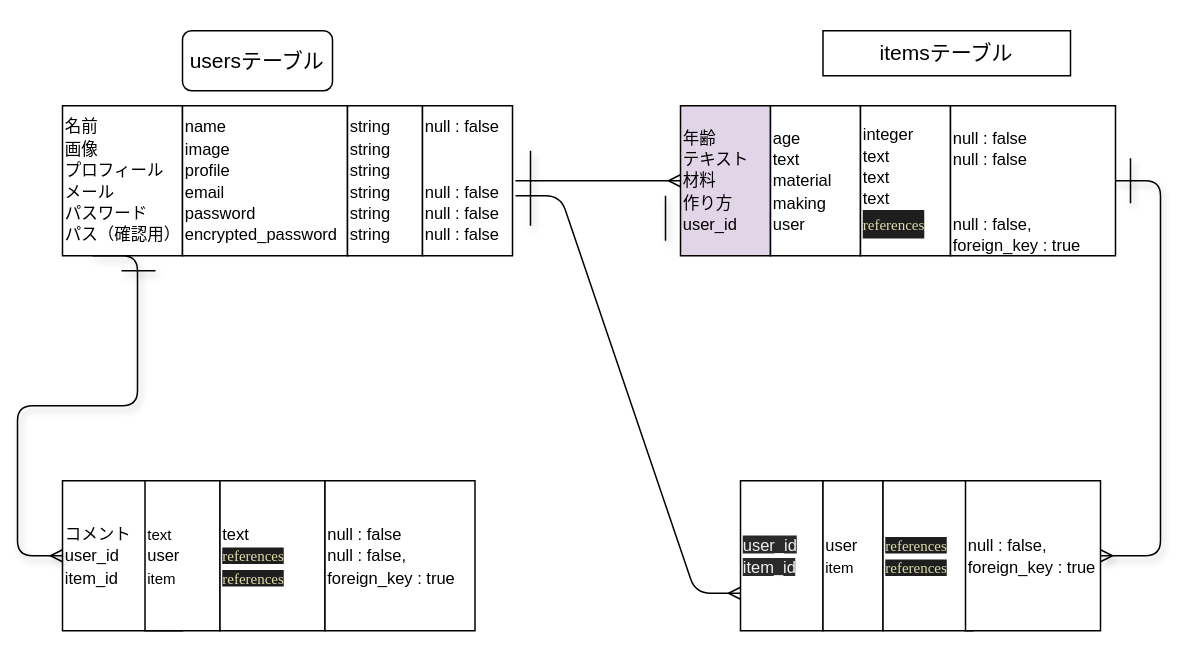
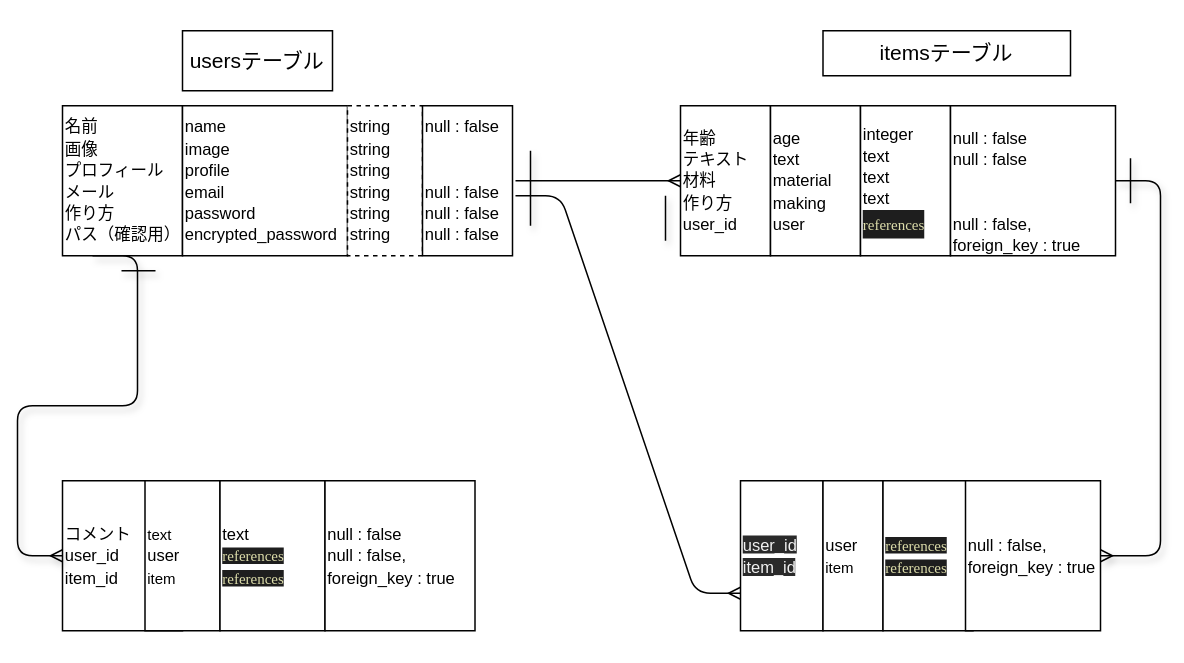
node "usersテーブル": shape rounded rectangle -> rectangle
node "名前 画像 プロフィール メール パスワード パス（確認用）": label "名前 画像 プロフィール メール パスワード パス（確認用）" -> "名前 画像 プロフィール メール 作り方 パス（確認用）"
node "string string string string string string": style solid -> dashed
node "年齢 テキスト 材料 作り方 user_id": fillcolor #e1d5e7 -> #ffffff
